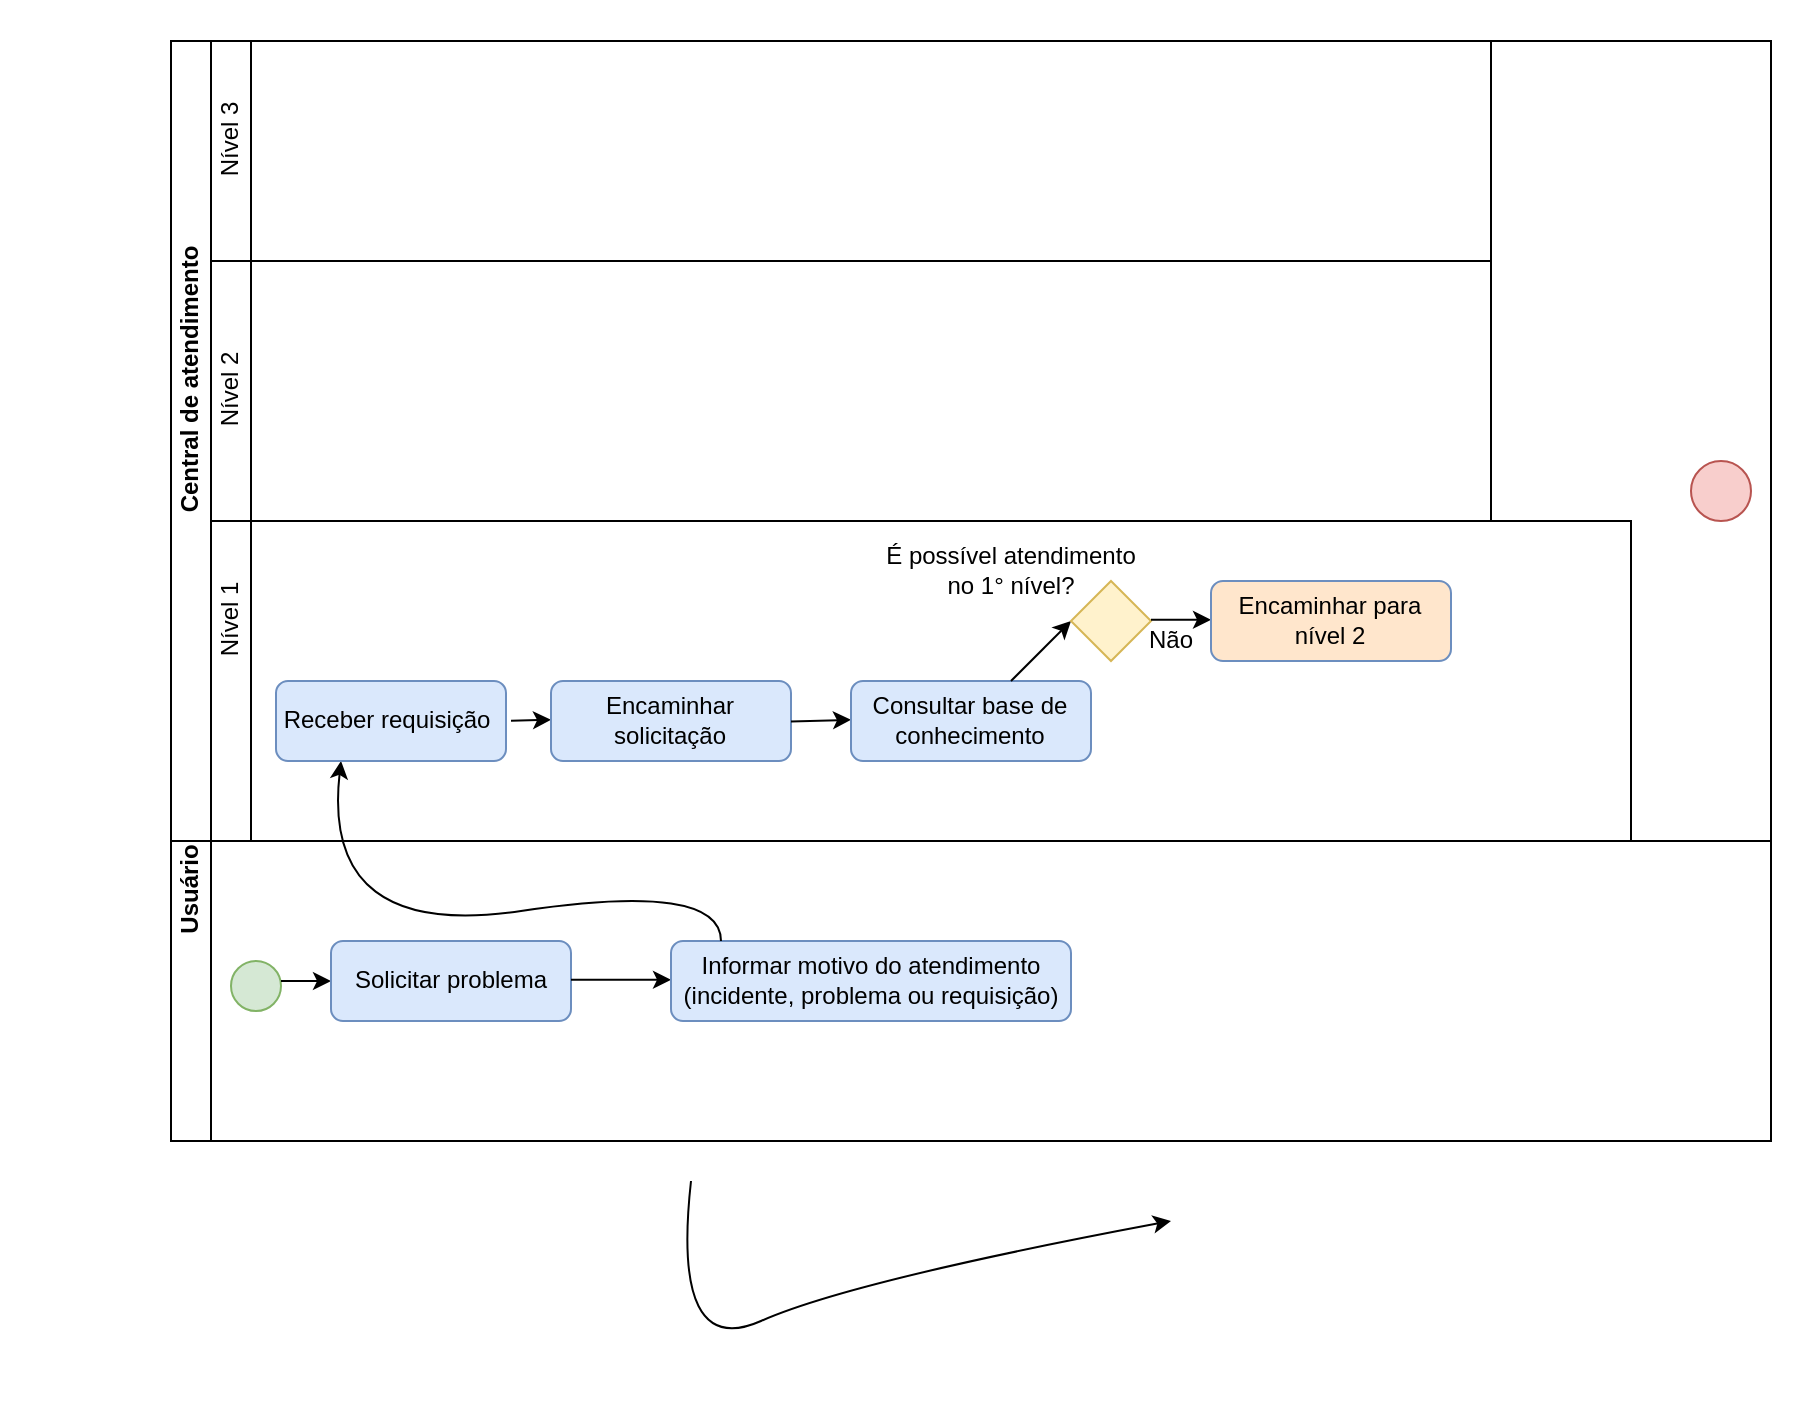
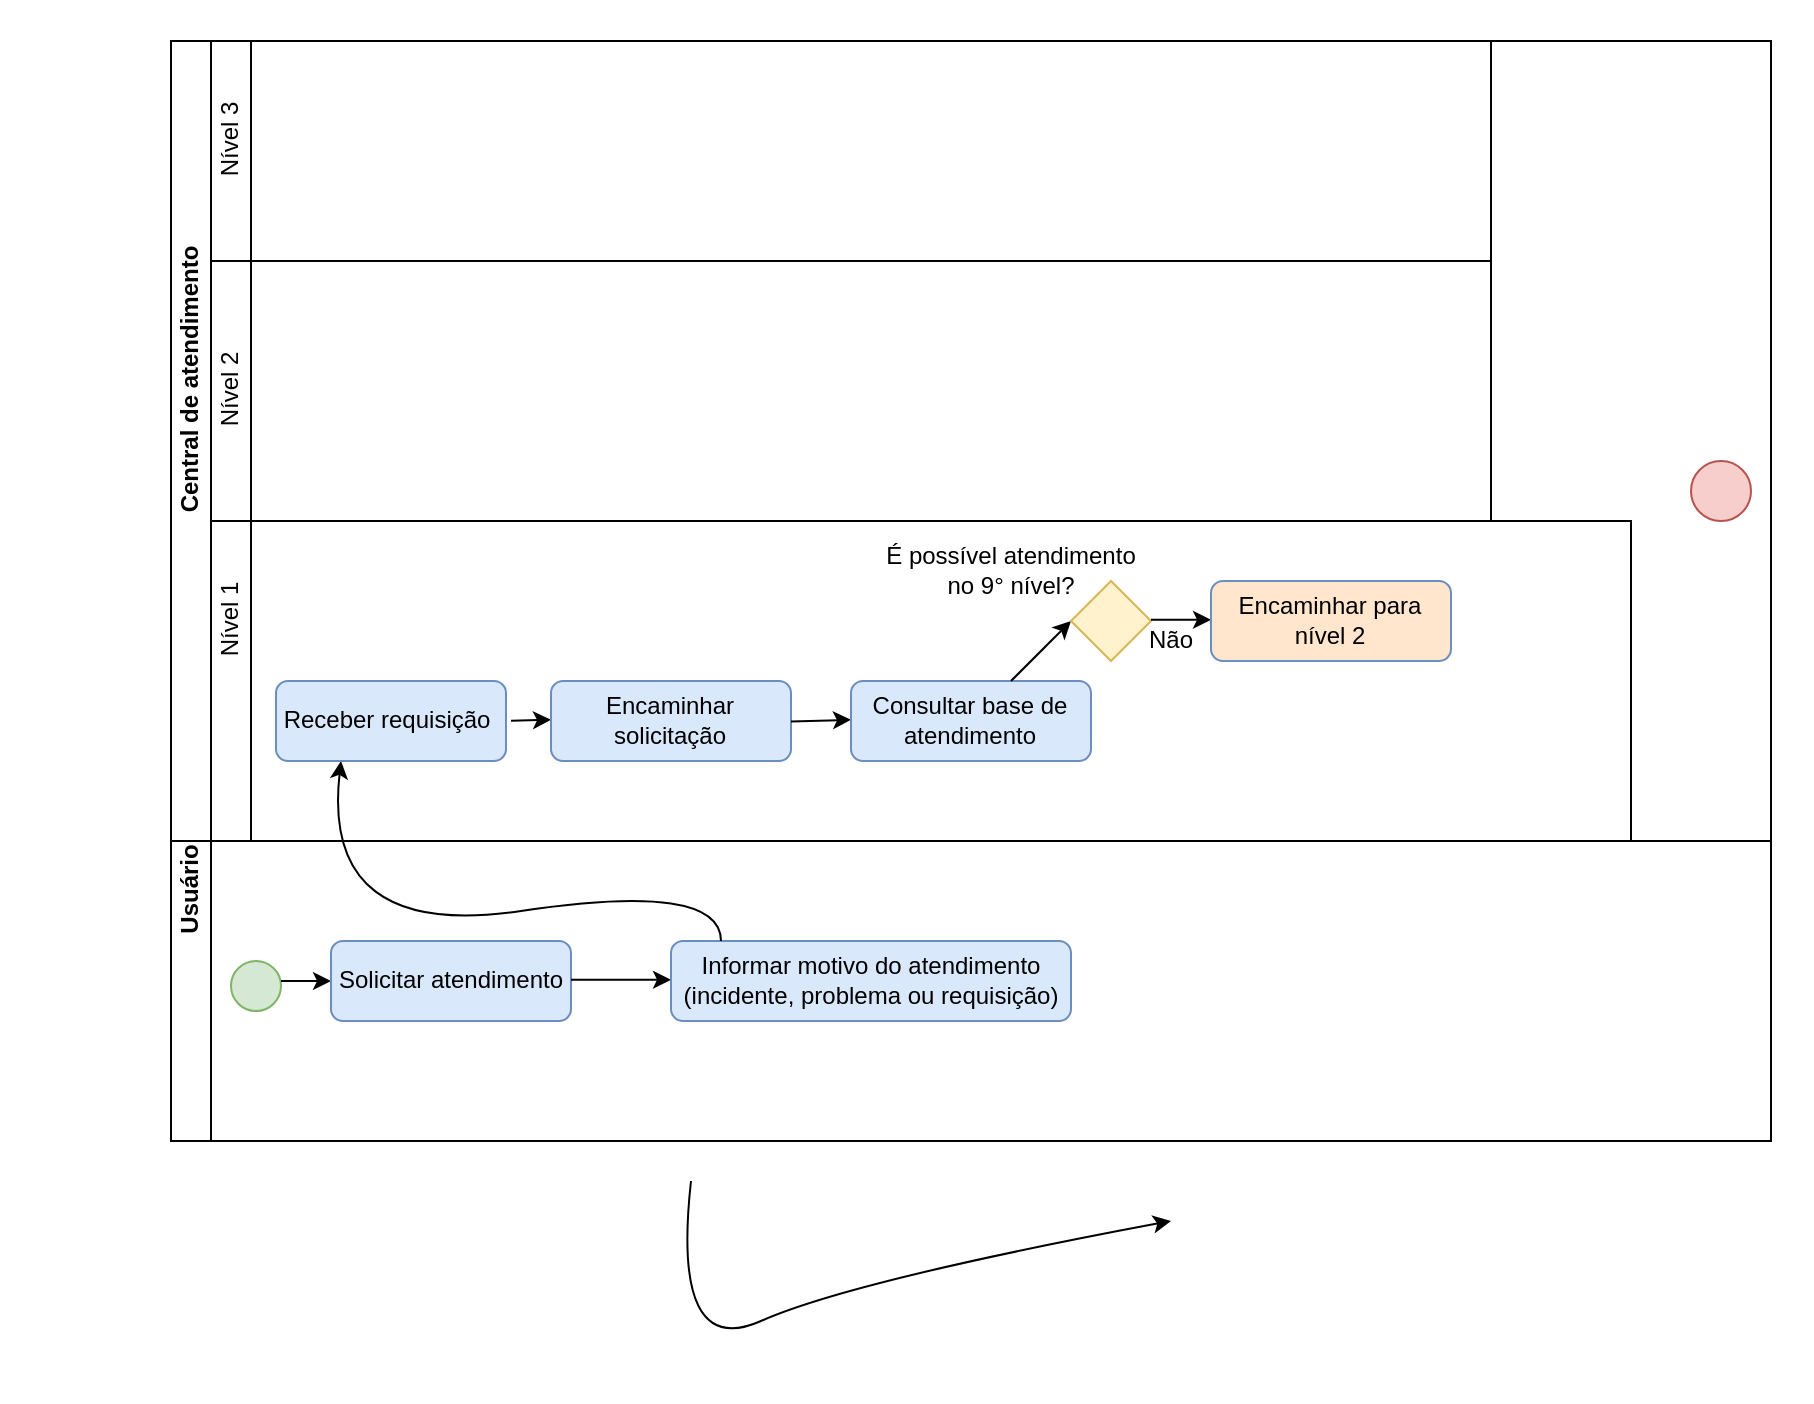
node "É possível atendimento no 1° nível?": label "É possível atendimento no 1° nível?" -> "É possível atendimento no 9° nível?"
node "Consultar base de conhecimento": label "Consultar base de conhecimento" -> "Consultar base de atendimento"
node "Solicitar problema": label "Solicitar problema" -> "Solicitar atendimento"
